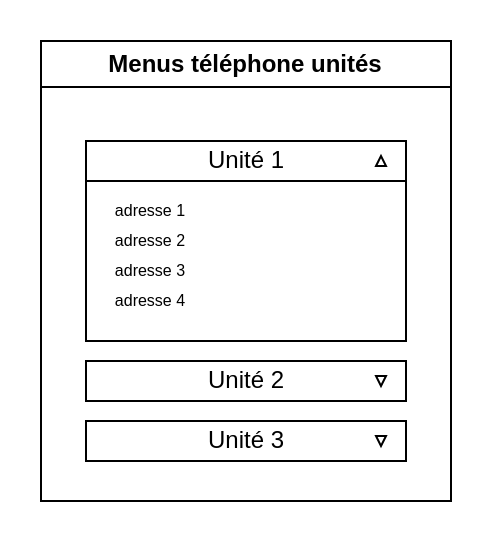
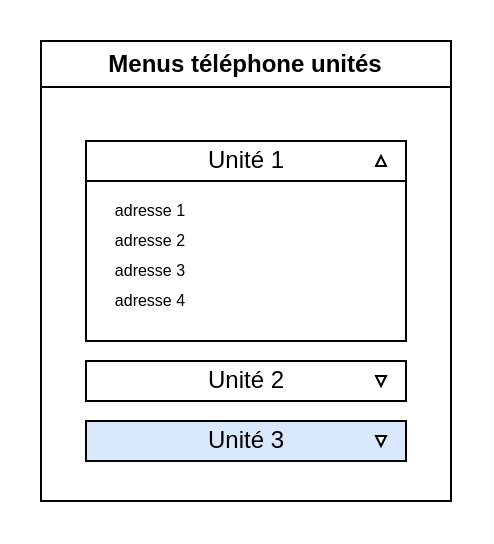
node "Unité 3": fillcolor #ffffff -> #dae8fc
